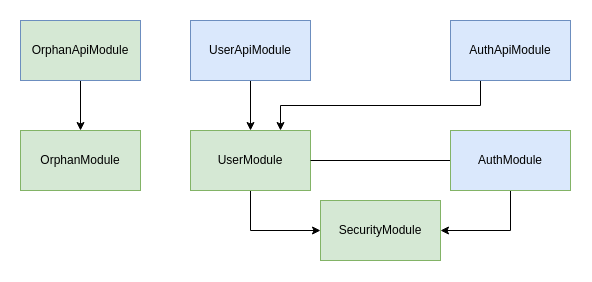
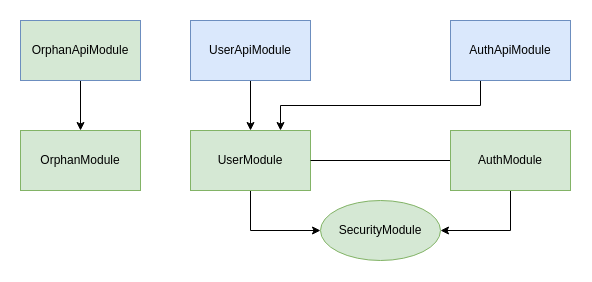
node "AuthModule": fillcolor #dae8fc -> #d5e8d4
node "SecurityModule": shape rectangle -> ellipse
